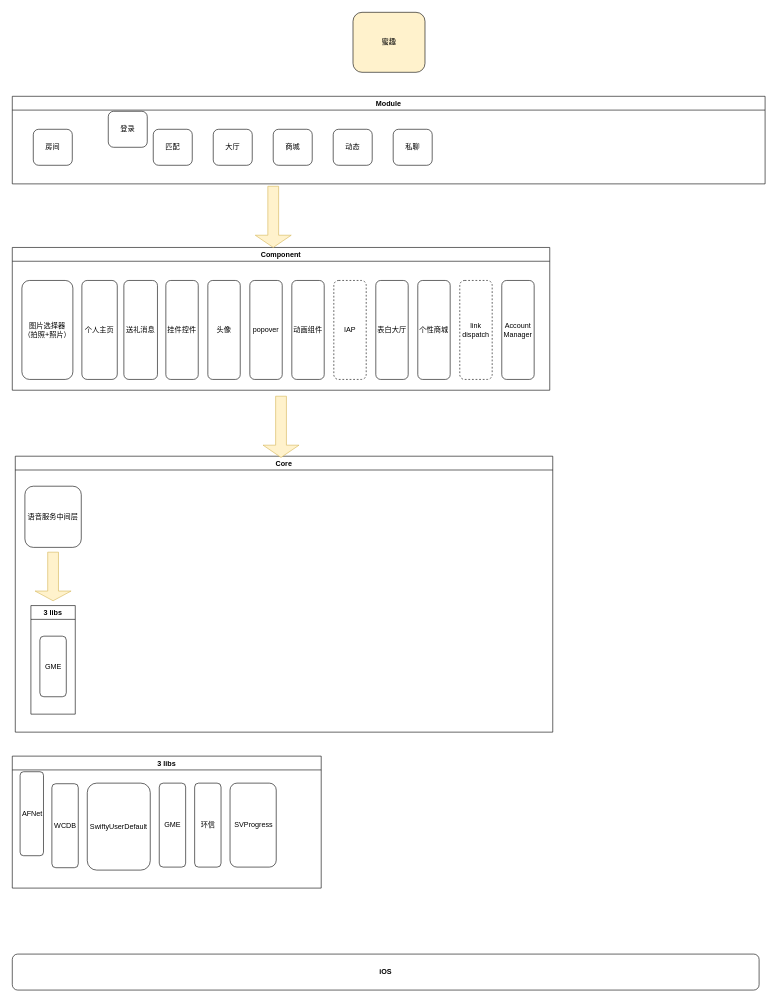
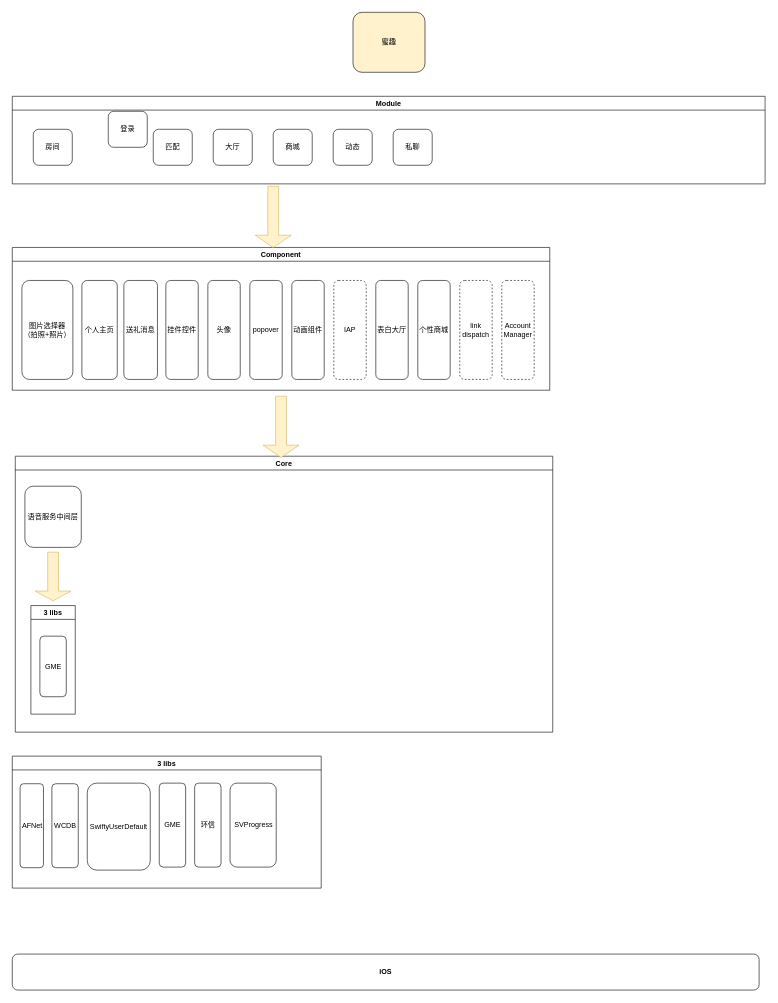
node "Account Manager": style solid -> dashed
node "AFNet": moved (32, 814) -> (32, 826)
